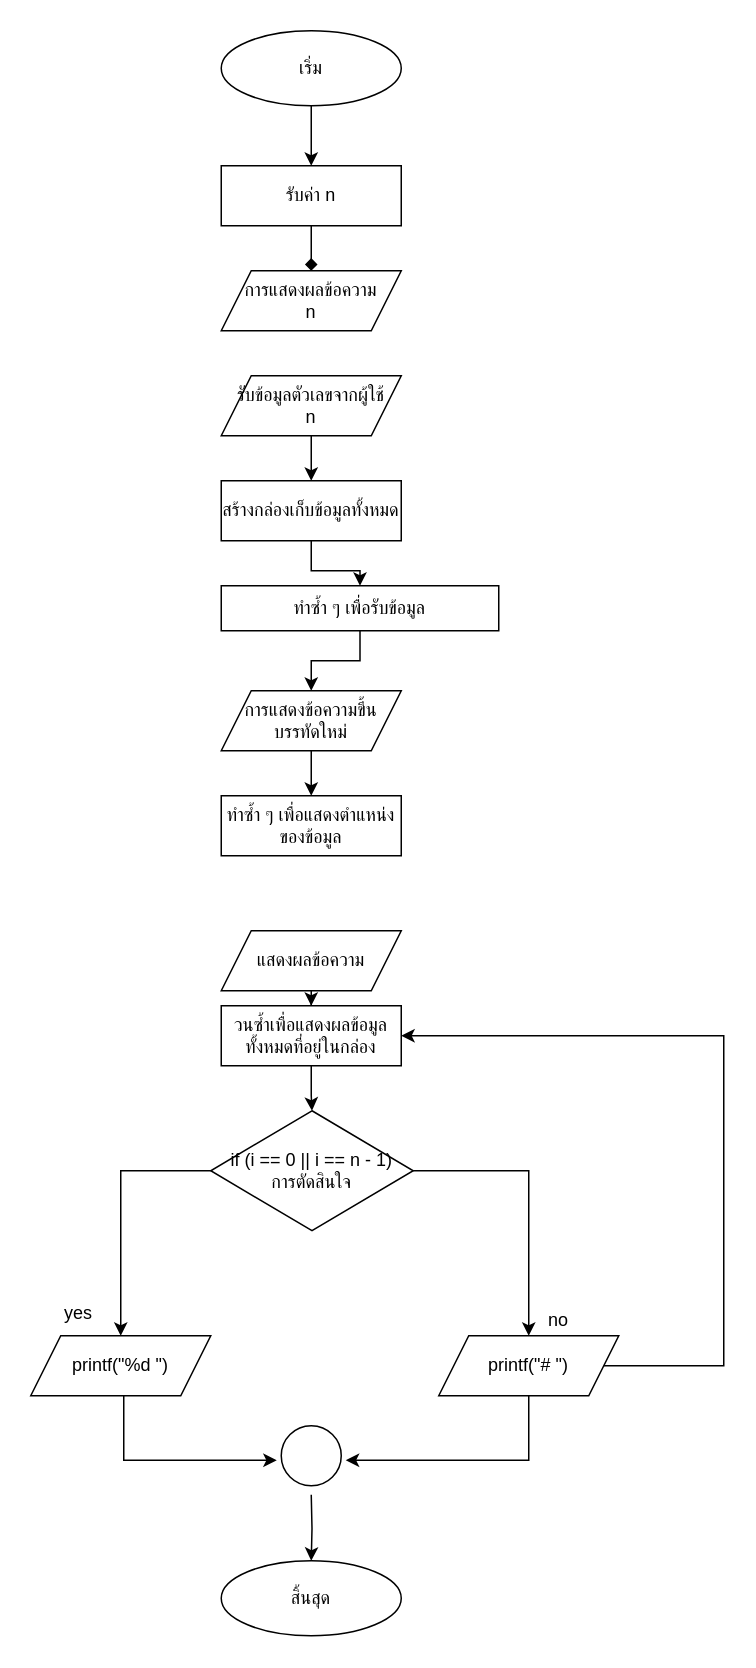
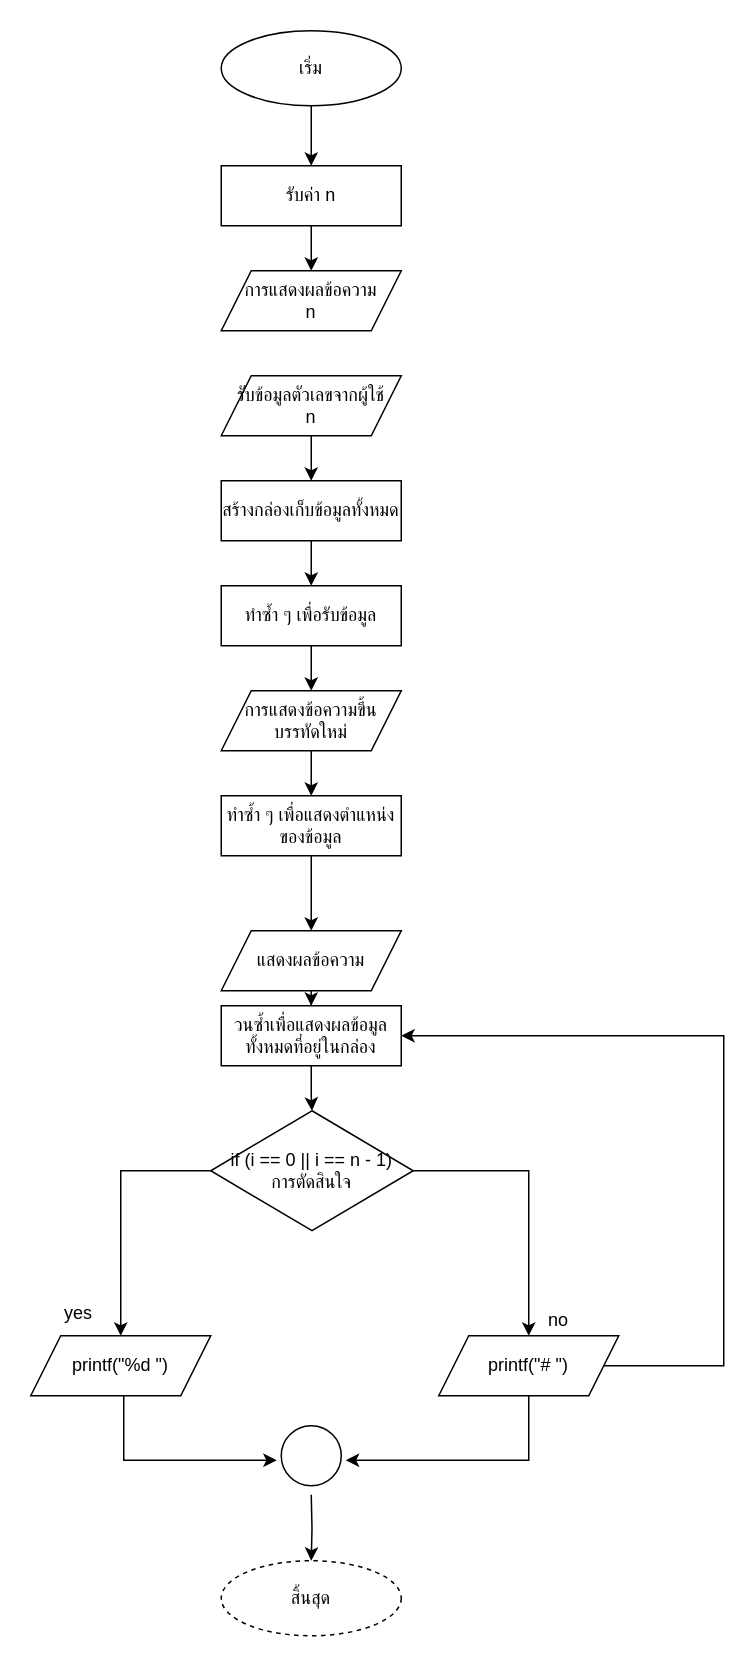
edge "รับค่า n" -> "การแสดงผลข้อความ n": arrowhead diamond -> classic
node "ทำซ้ำ ๆ เพื่อรับข้อมูล": size 278x45 -> 180x60
edge "ทำซ้ำ ๆ เพื่อแสดงตำแหน่งของข้อมูล" -> "แสดงผลข้อความ": added
node "สิ้นสุด": style solid -> dashed
